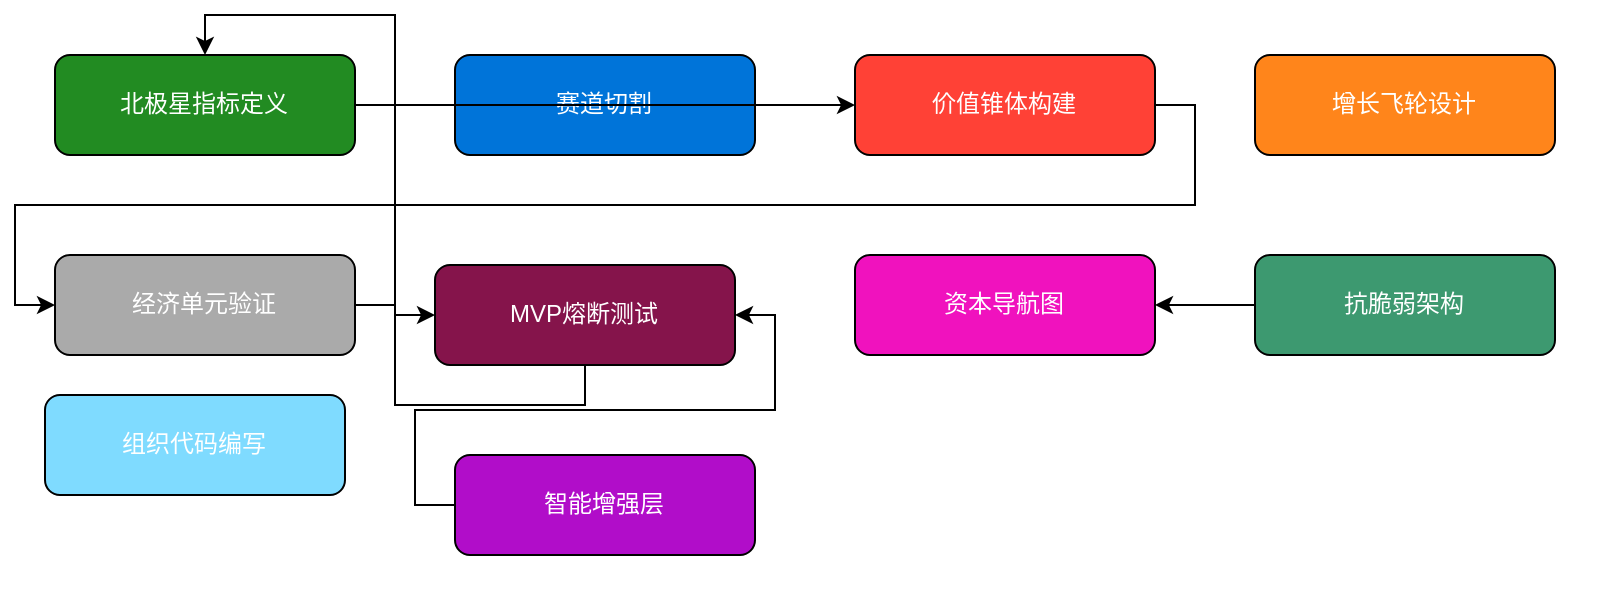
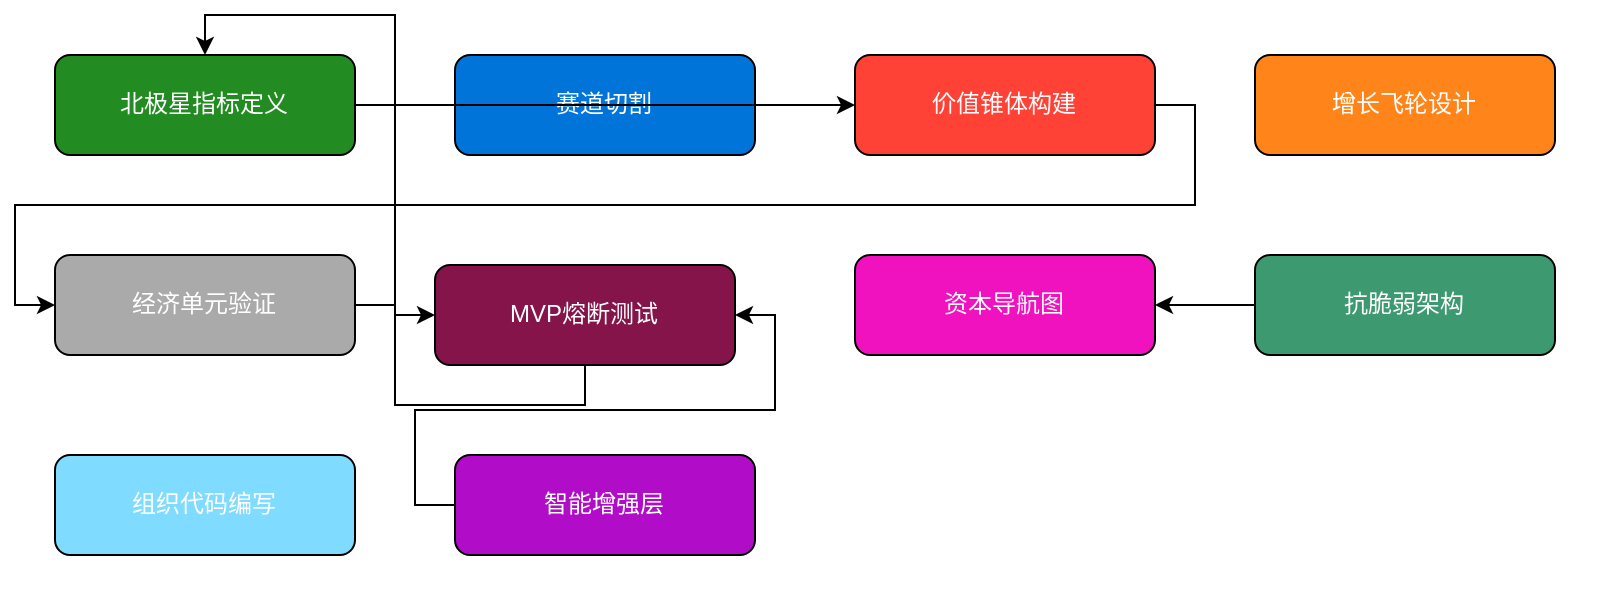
node "组织代码编写": moved (195, 445) -> (205, 505)
